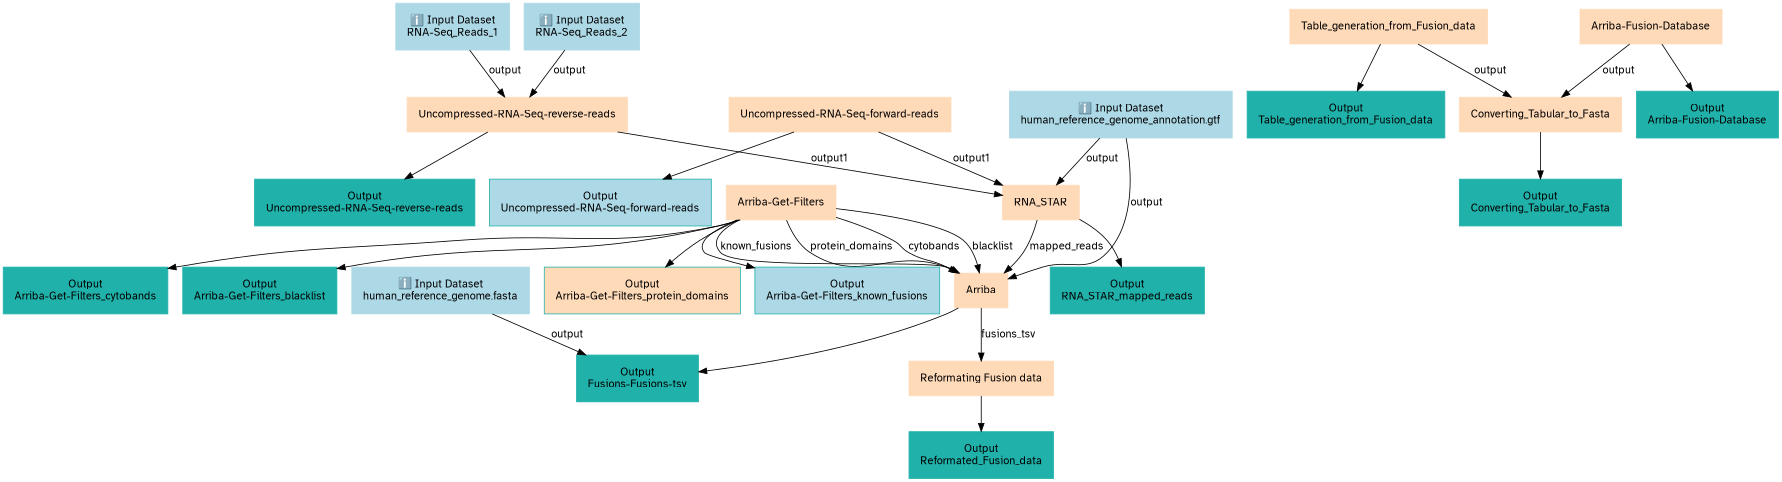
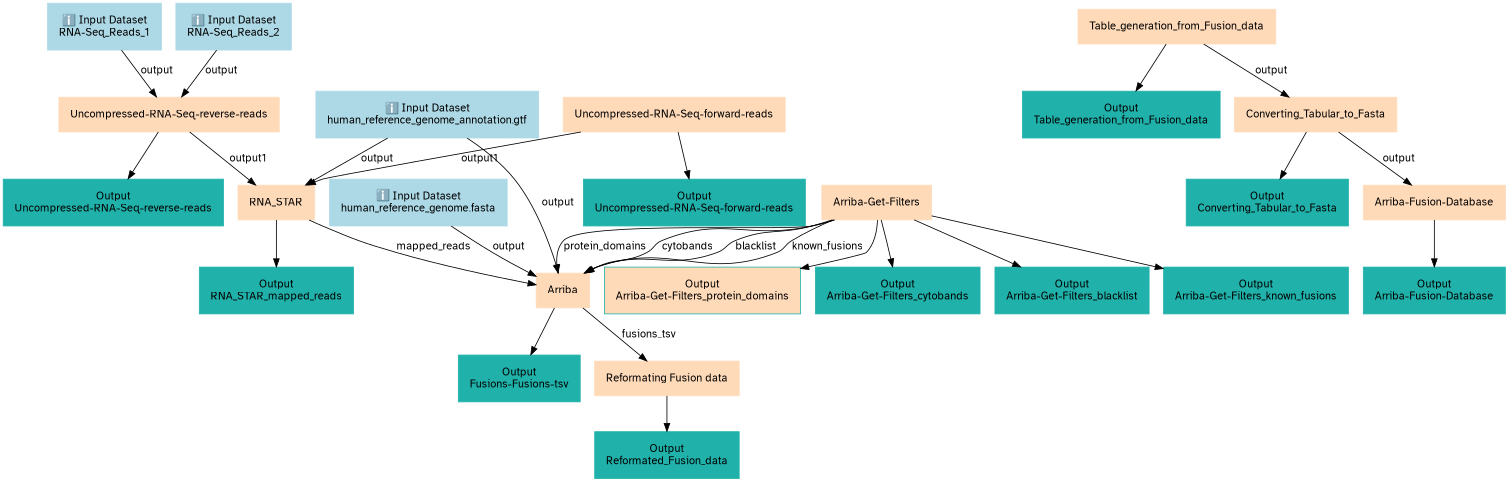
edge "Arriba-Fusion-Database" -> "Converting_Tabular_to_Fasta": reversed
node "Output Uncompressed-RNA-Seq-forward-reads": fillcolor lightblue -> lightseagreen
node "Output Arriba-Get-Filters_known_fusions": fillcolor lightblue -> lightseagreen
edge "ℹ️ Input Dataset human_reference_genome.fasta" -> "Output Fusions-Fusions-tsv": now "ℹ️ Input Dataset human_reference_genome.fasta" -> "Arriba"
